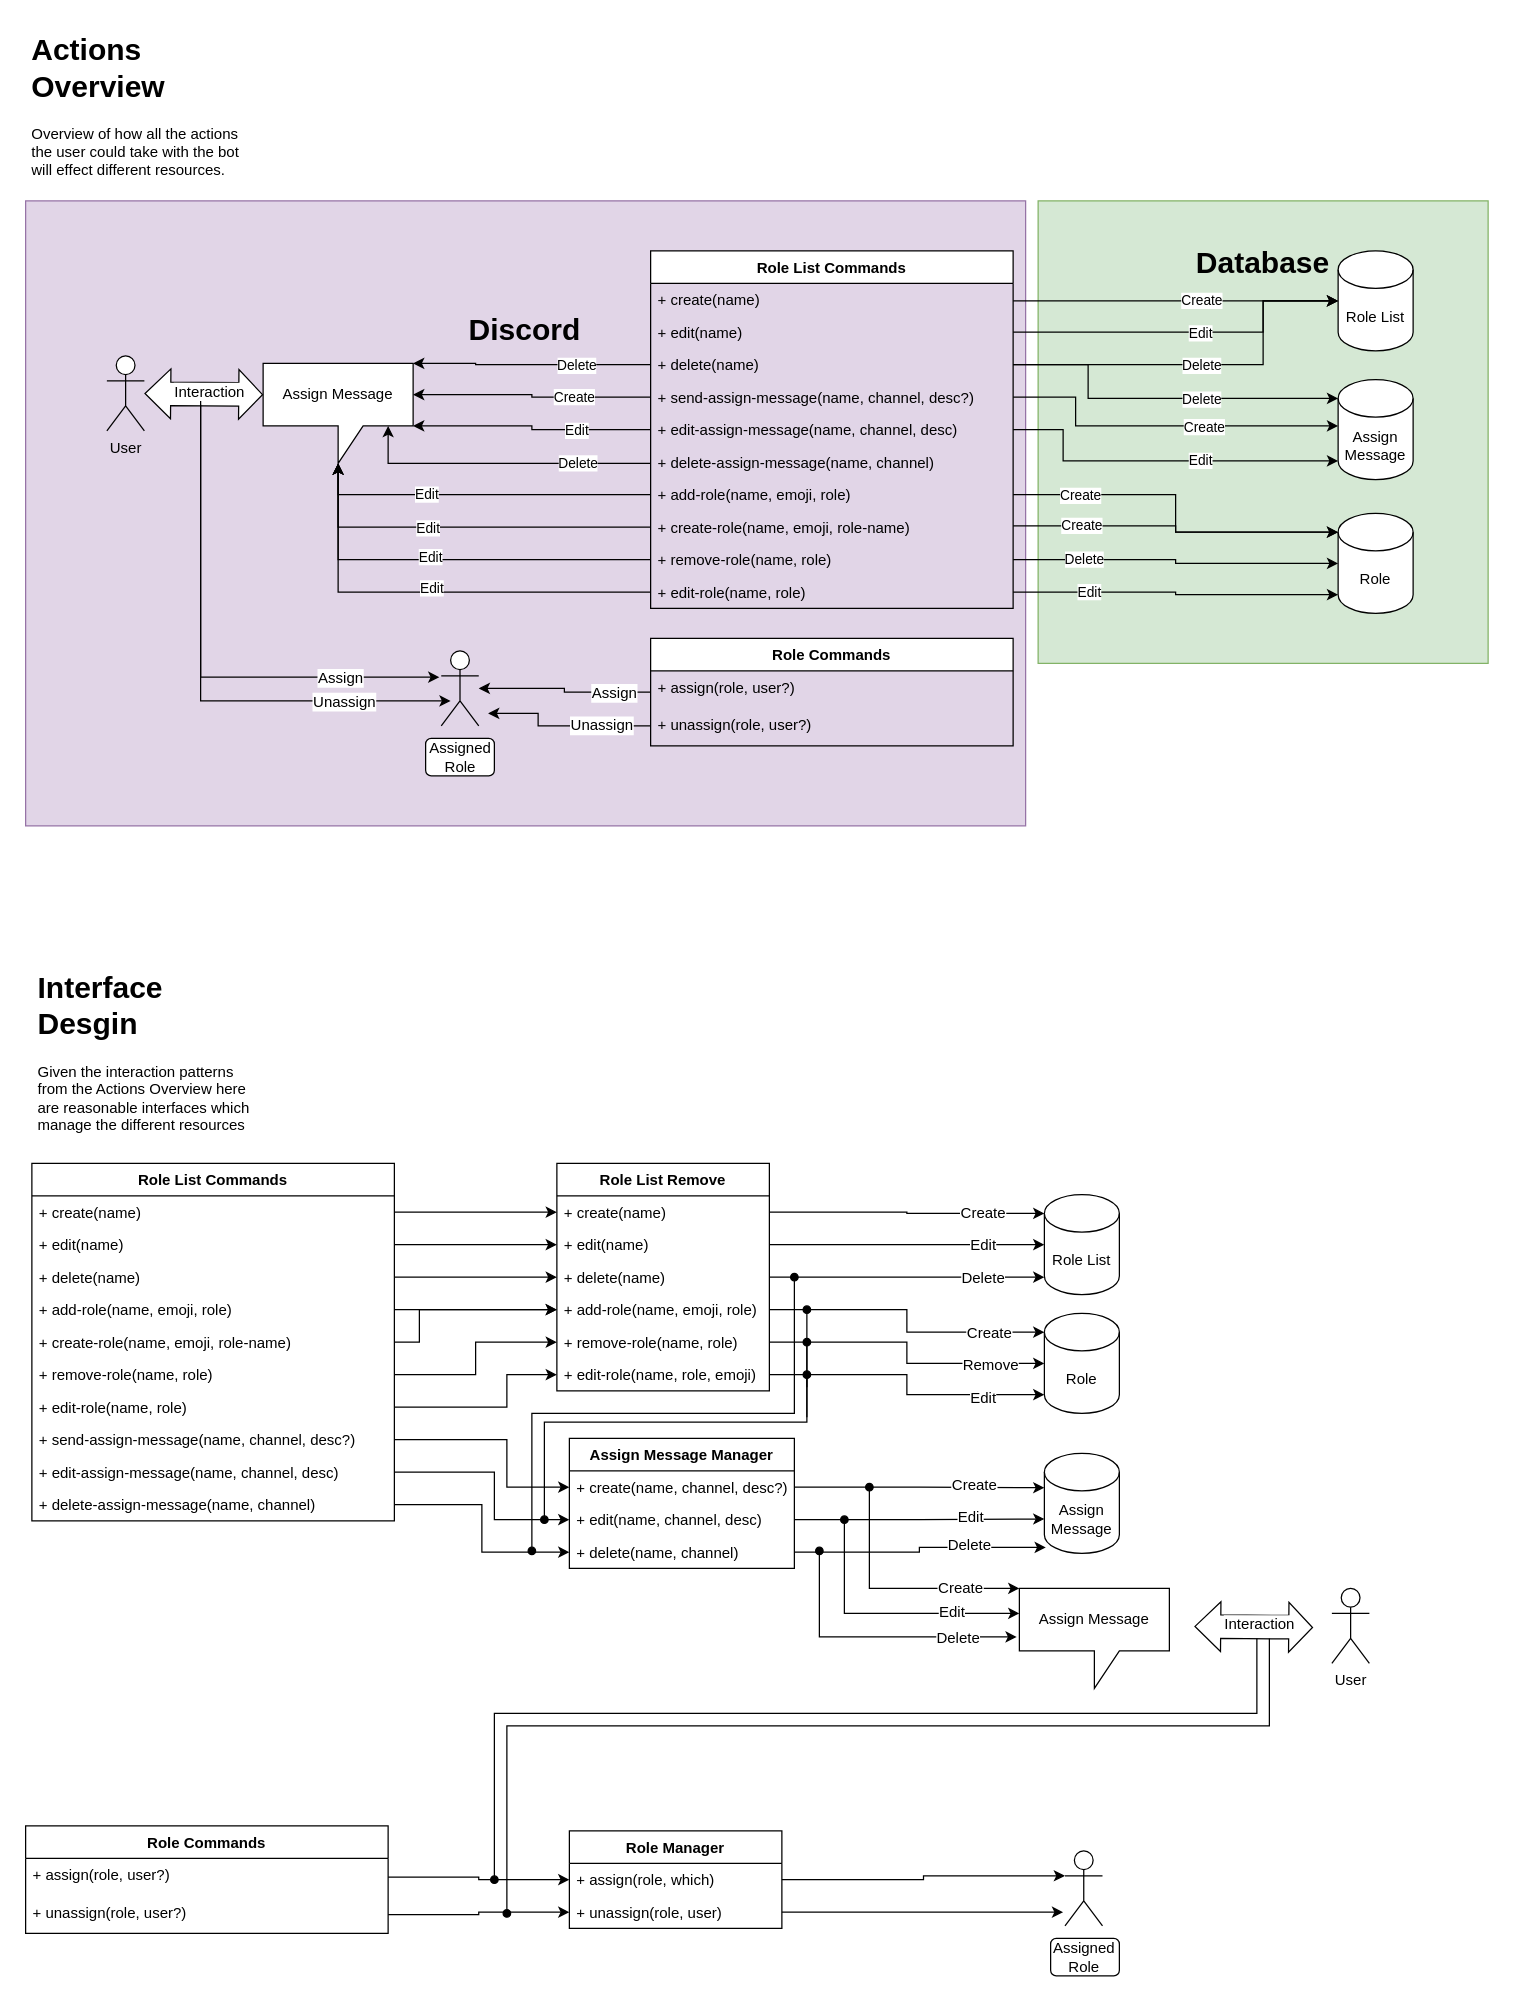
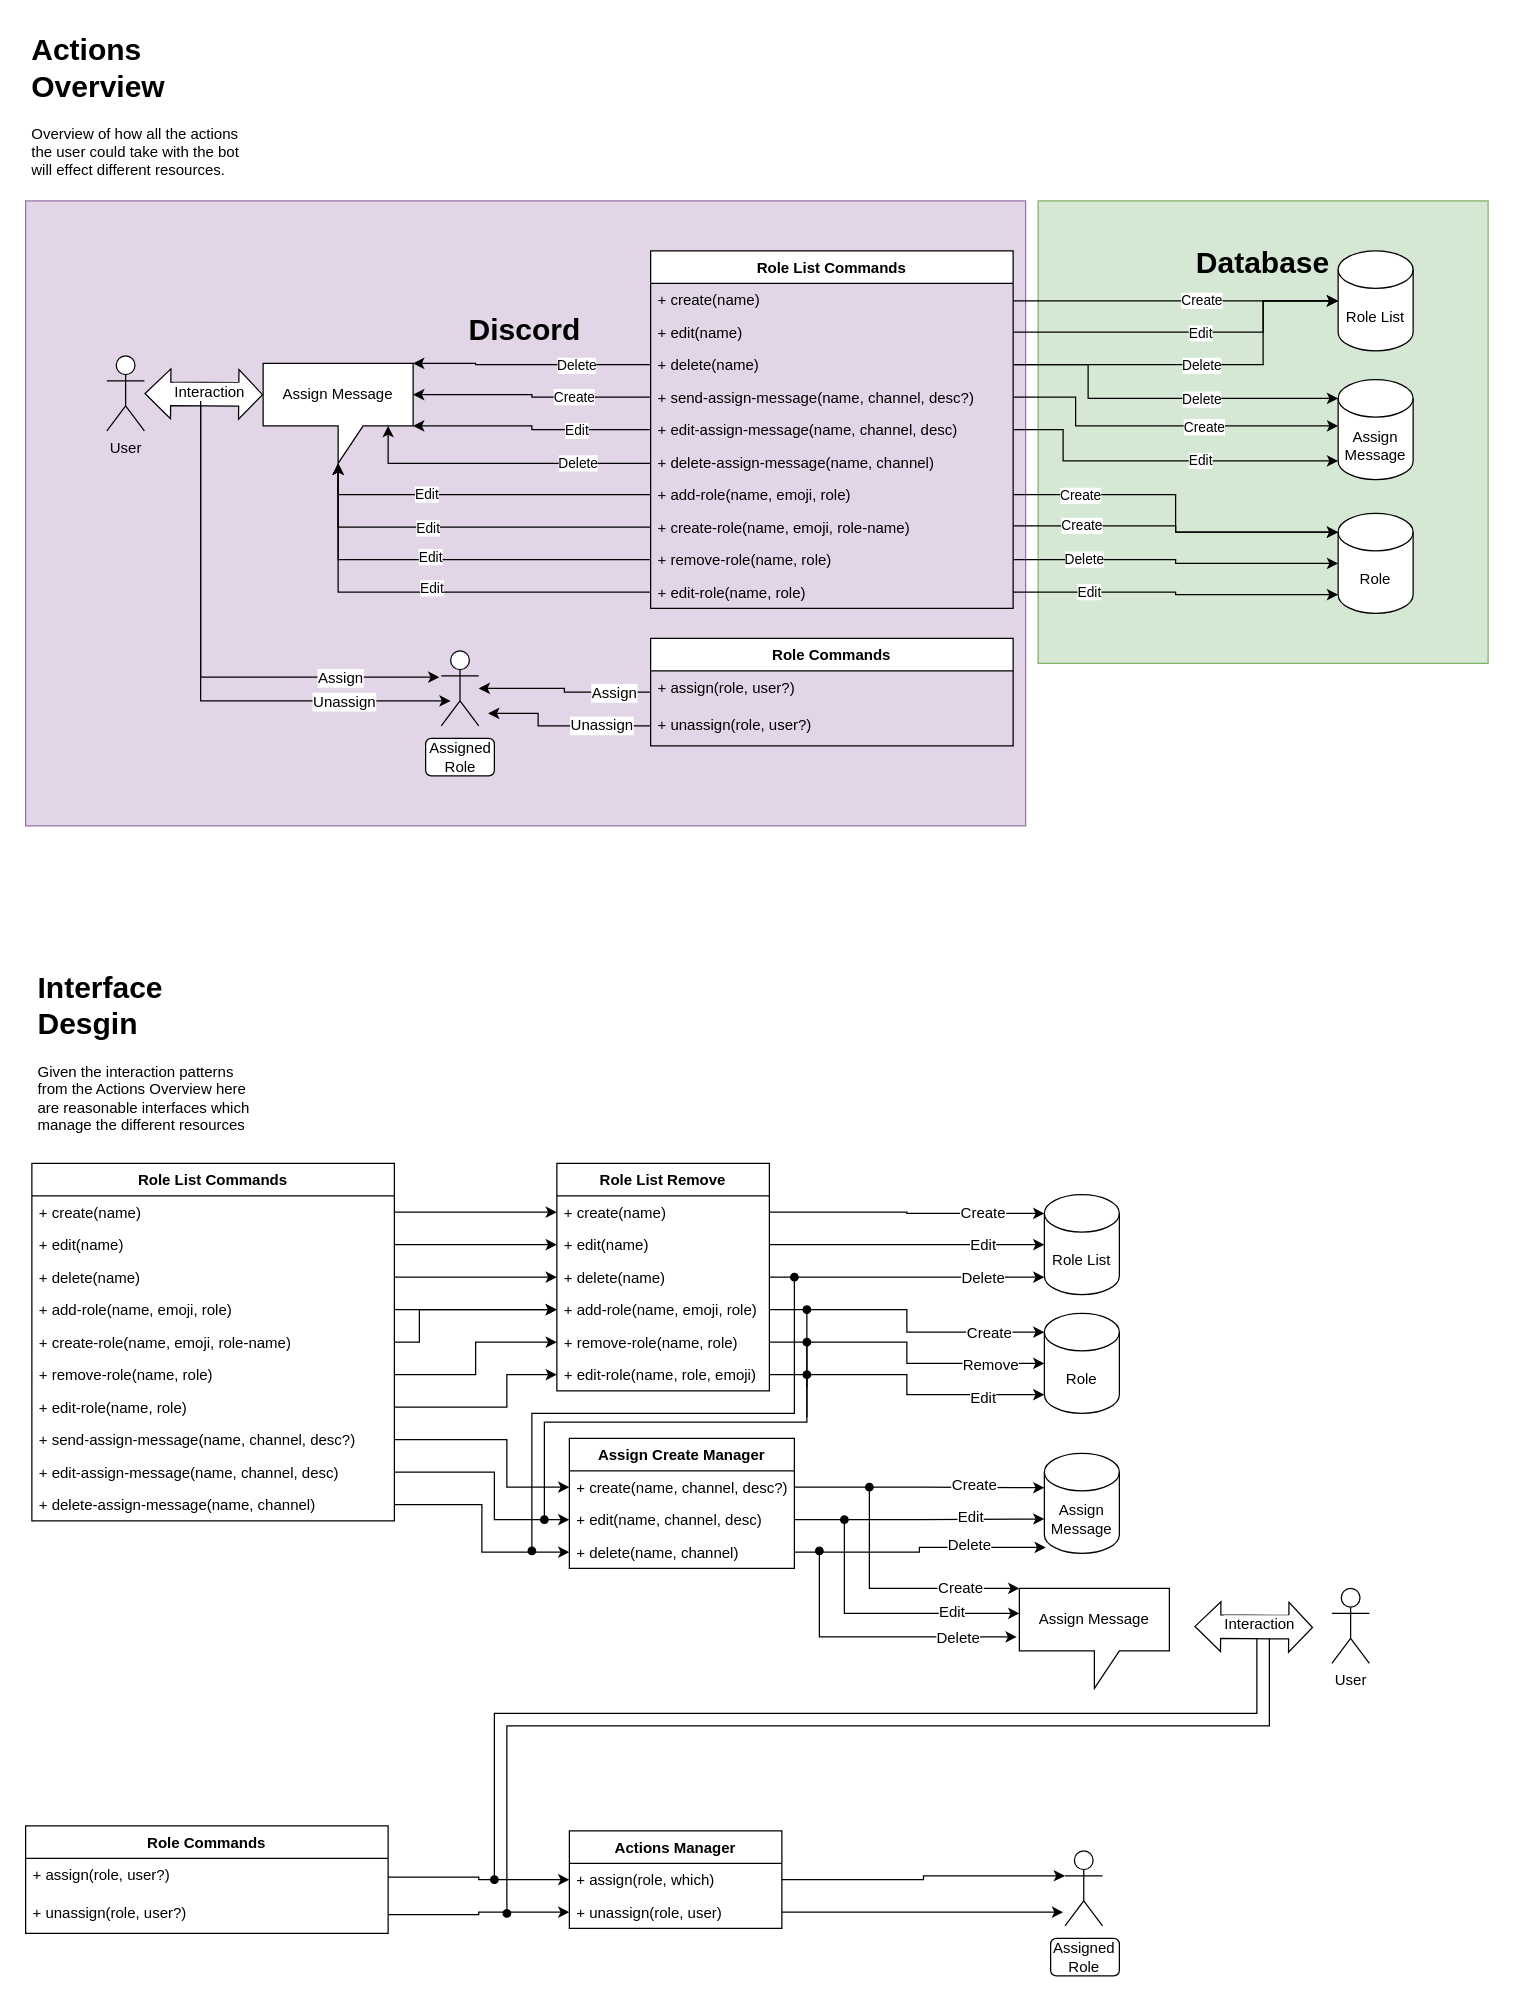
node "Assign Message Manager": label "Assign Message Manager" -> "Assign Create Manager"
node "Role Manager": label "Role Manager" -> "Actions Manager"
